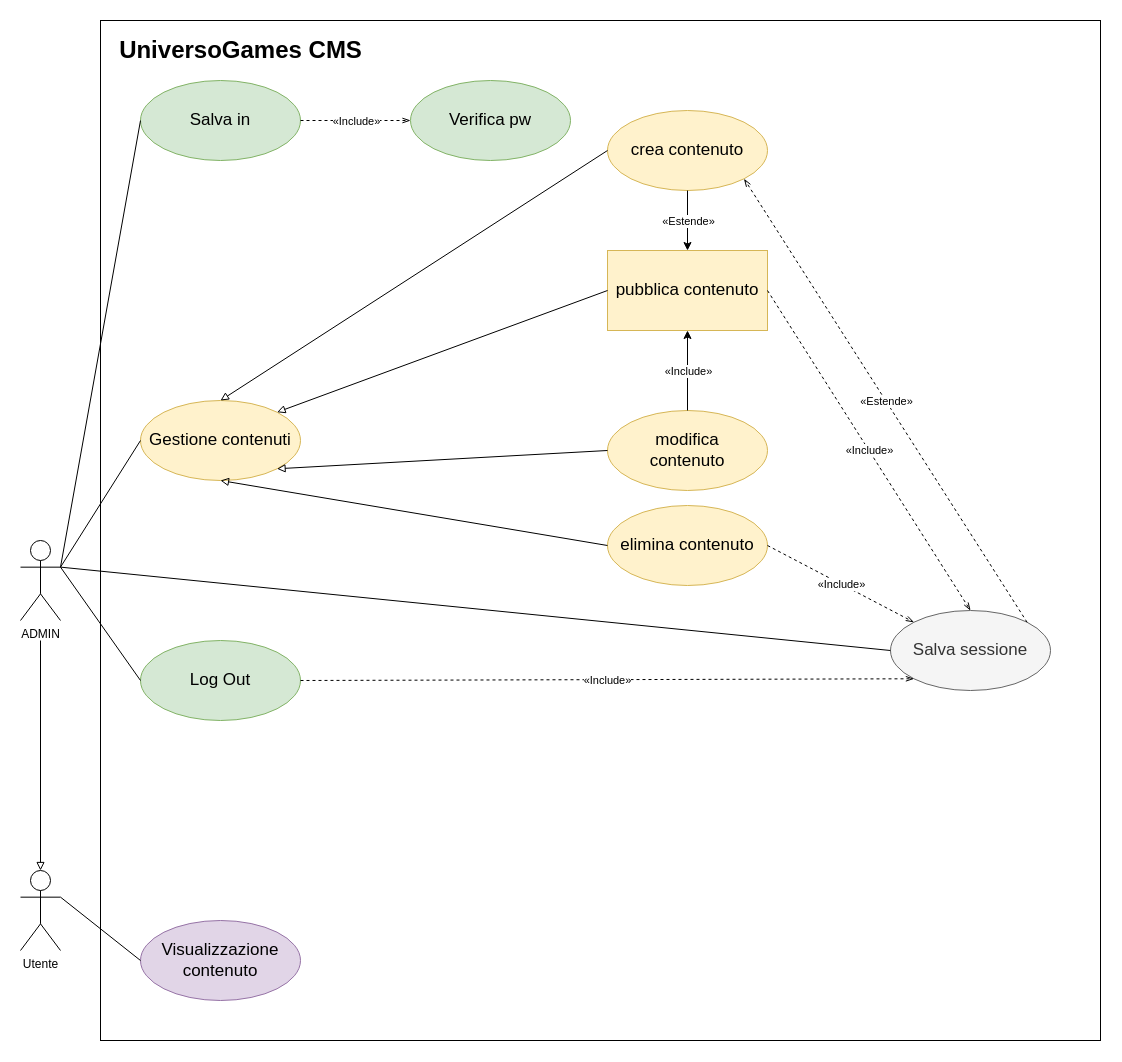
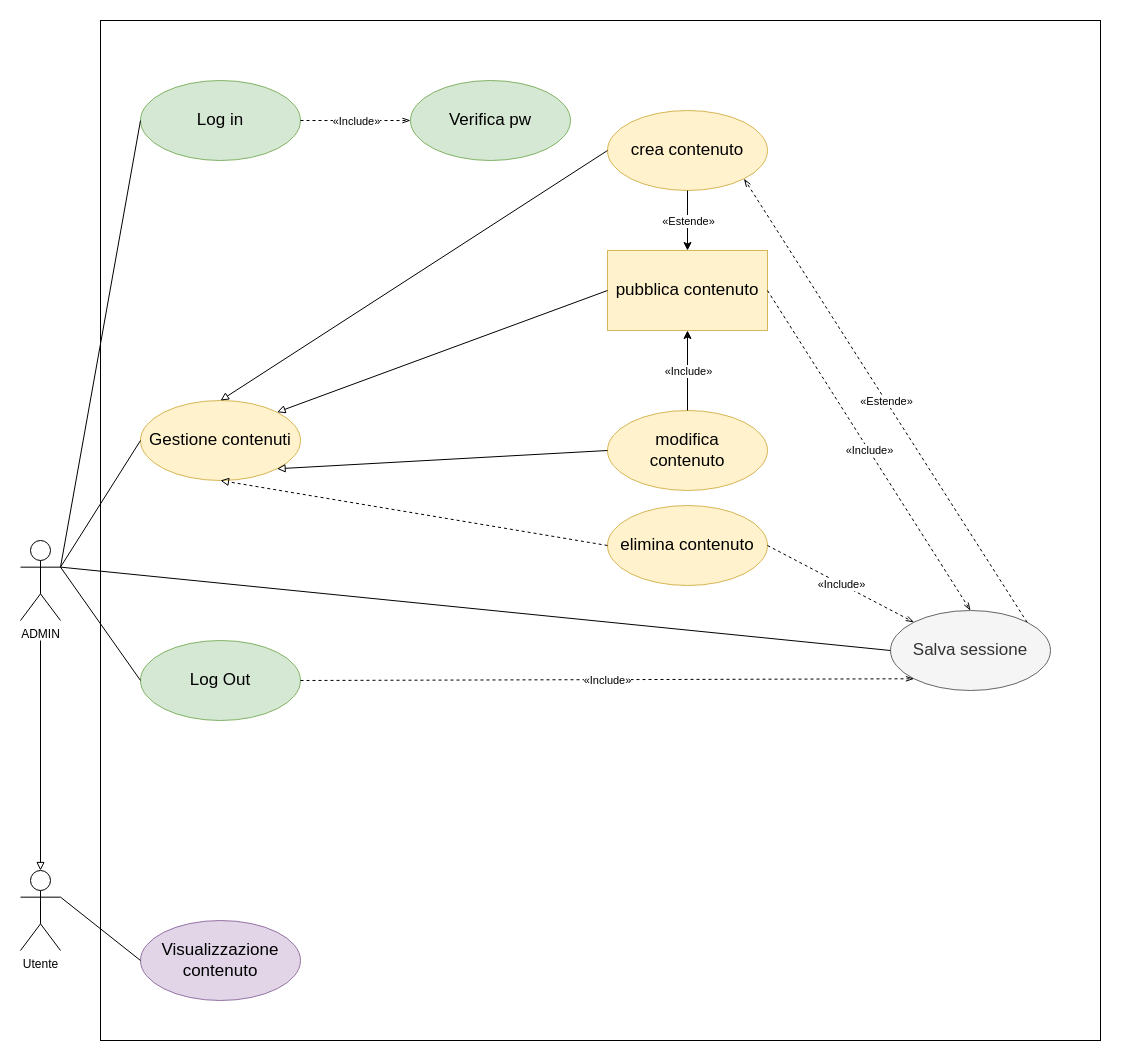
node "UniversoGames CMS": removed
node "Salva in": label "Salva in" -> "Log in"
edge "elimina contenuto" -> "Gestione contenuti": style solid -> dashed
